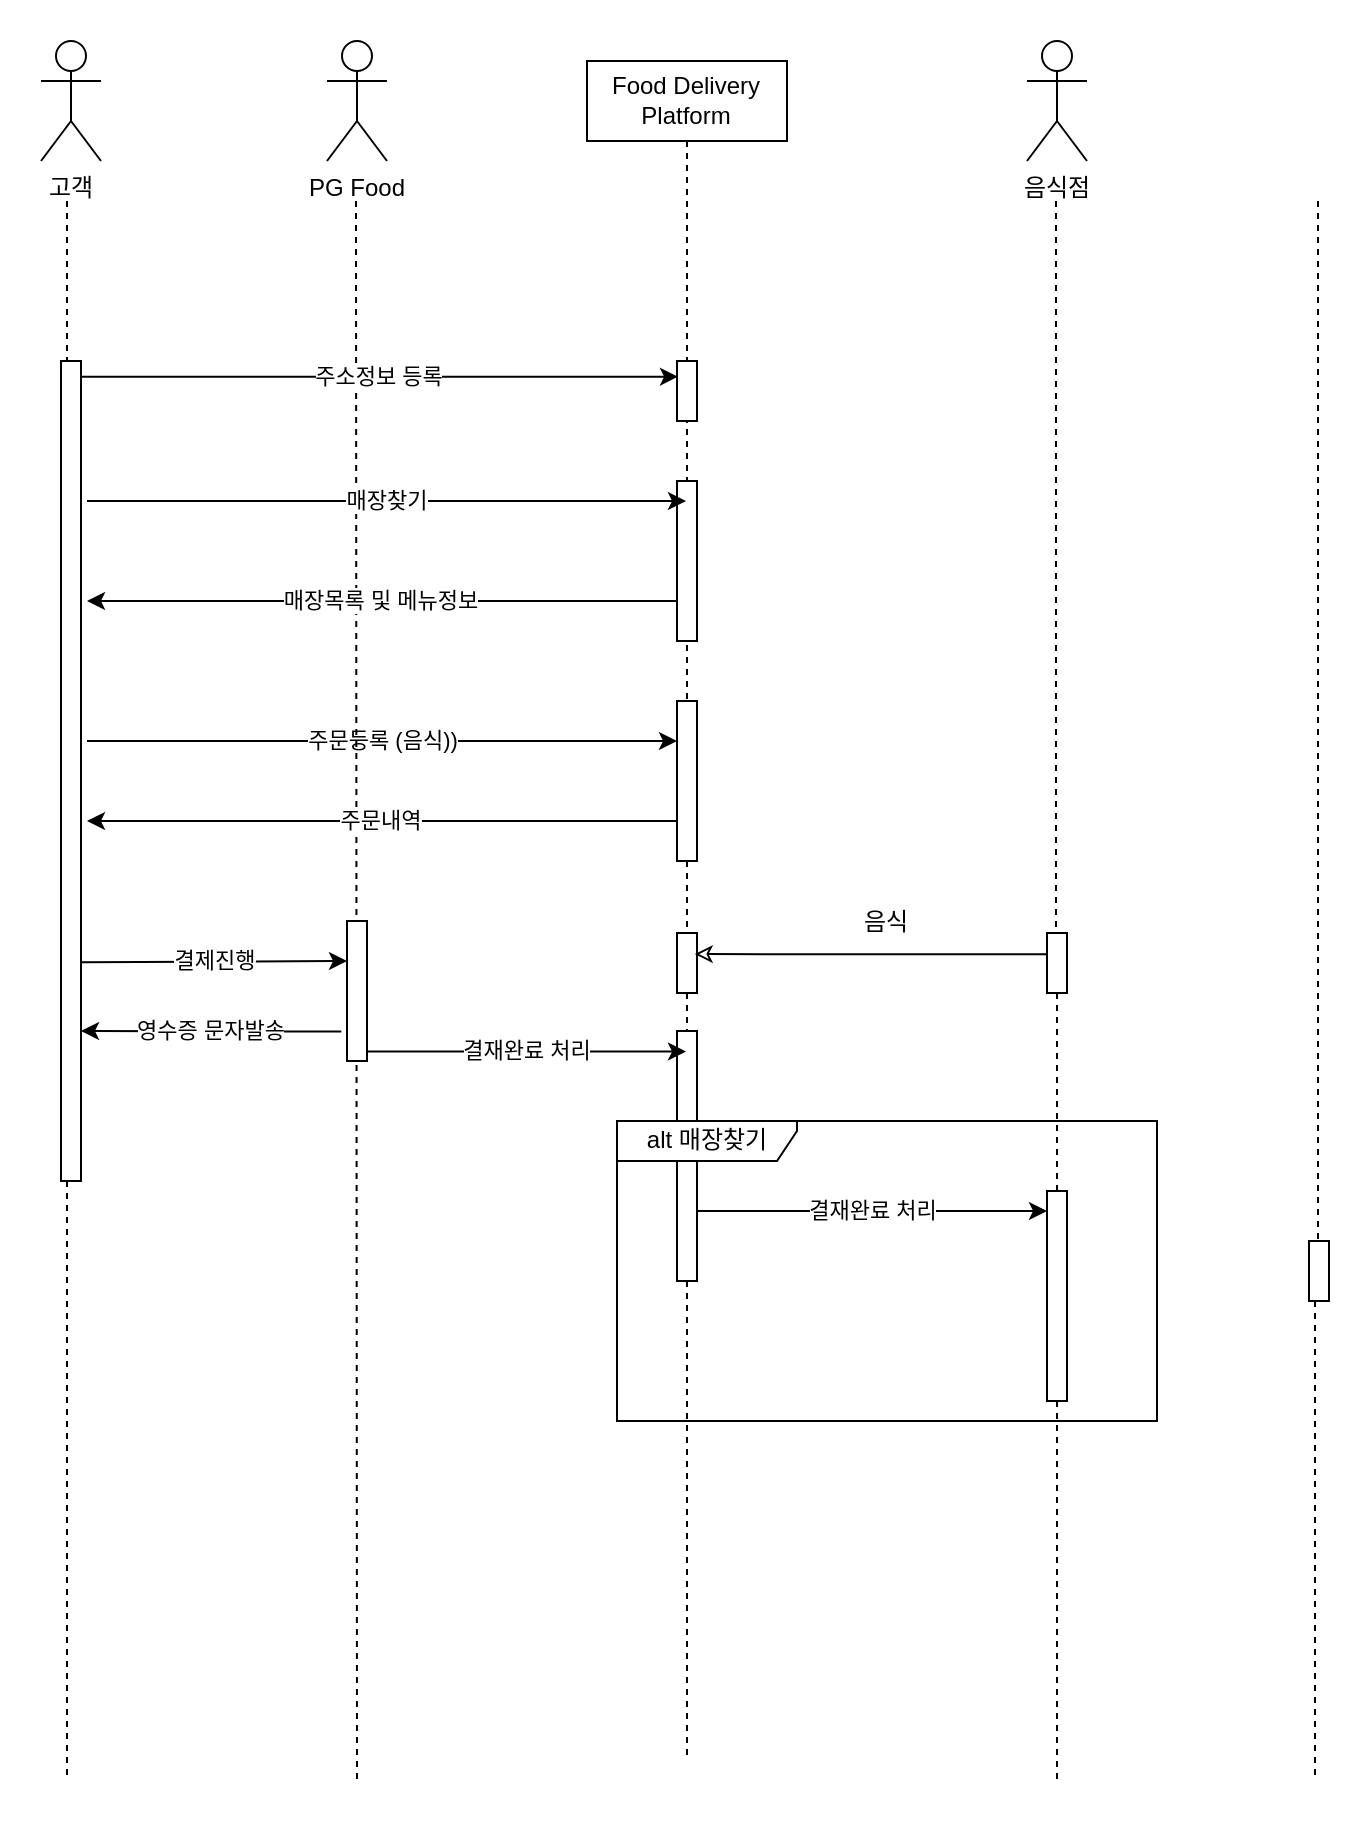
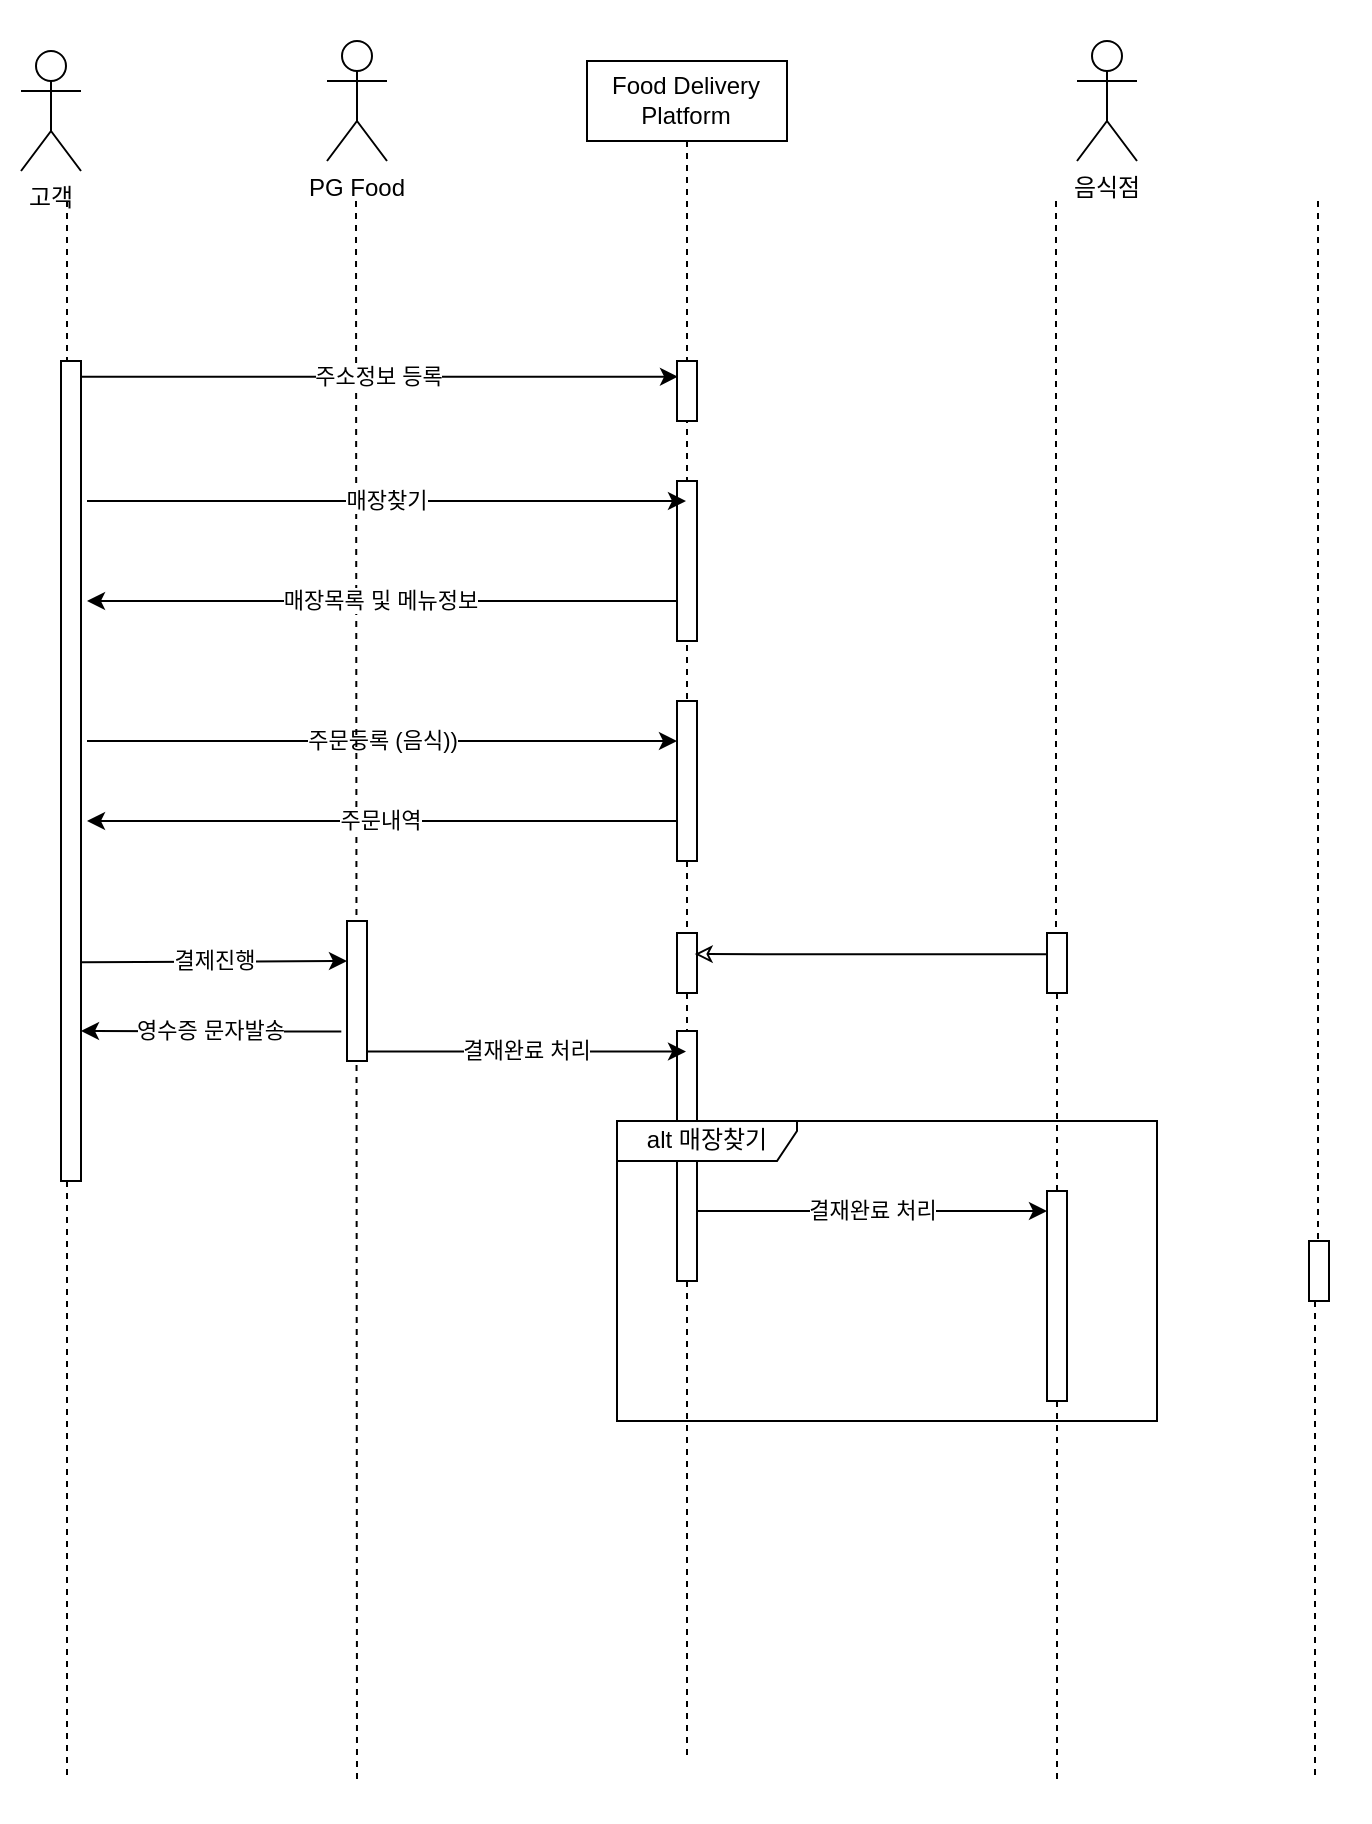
node "고객": moved (71, 101) -> (51, 111)
node "음식점": moved (1057, 101) -> (1107, 101)
node "음식": removed
